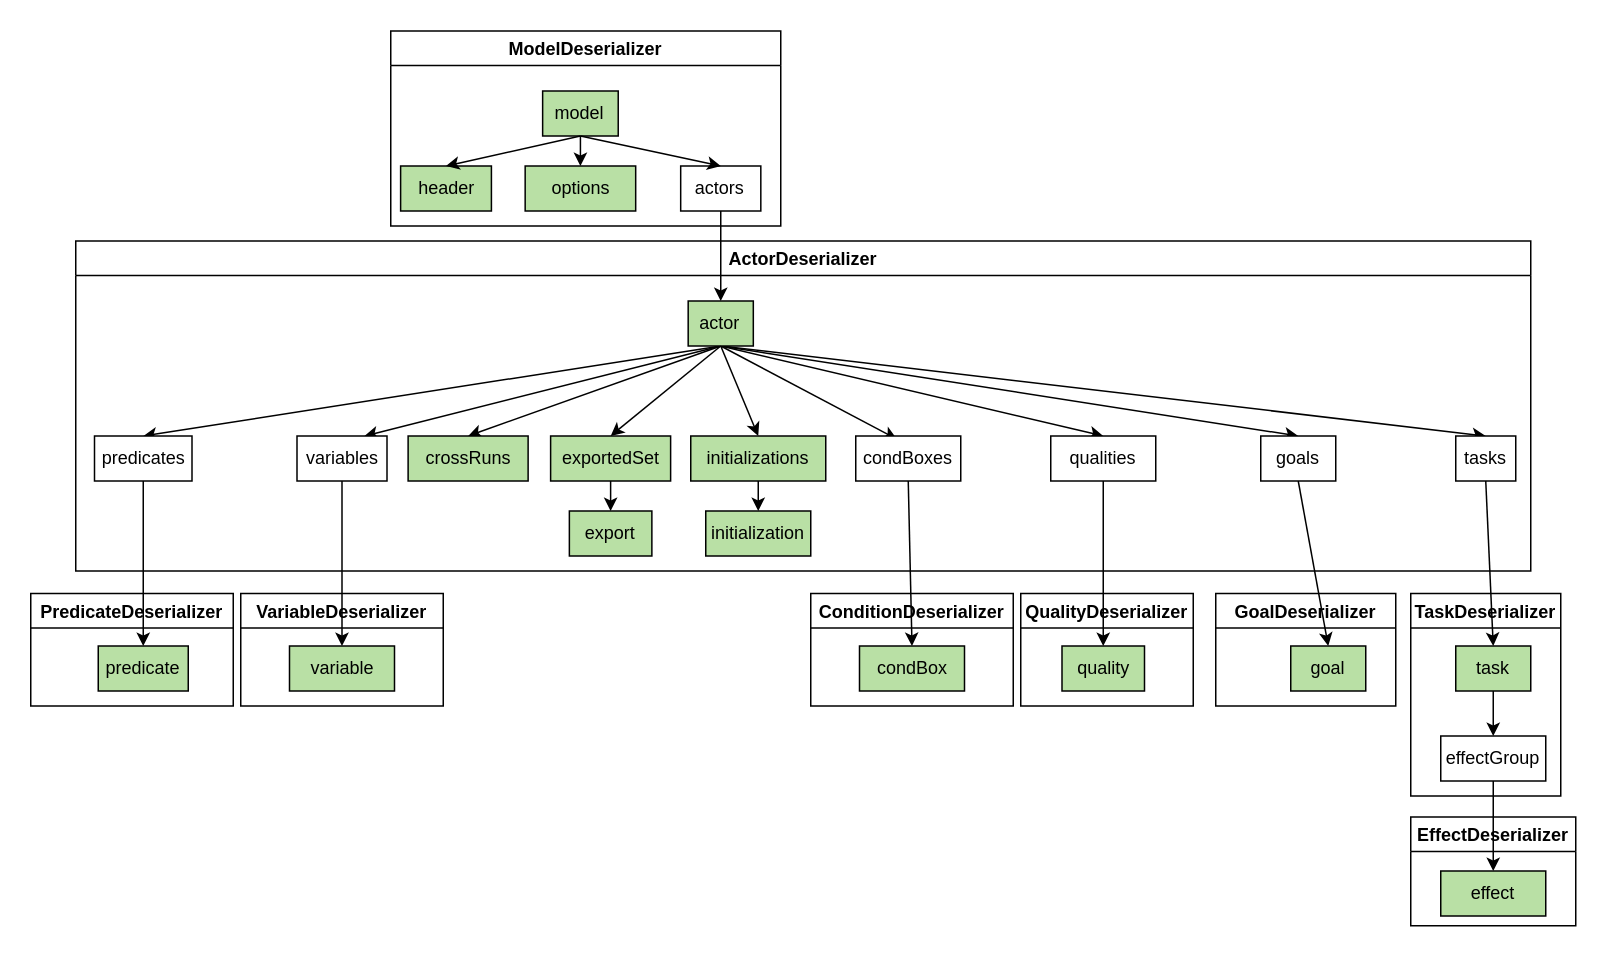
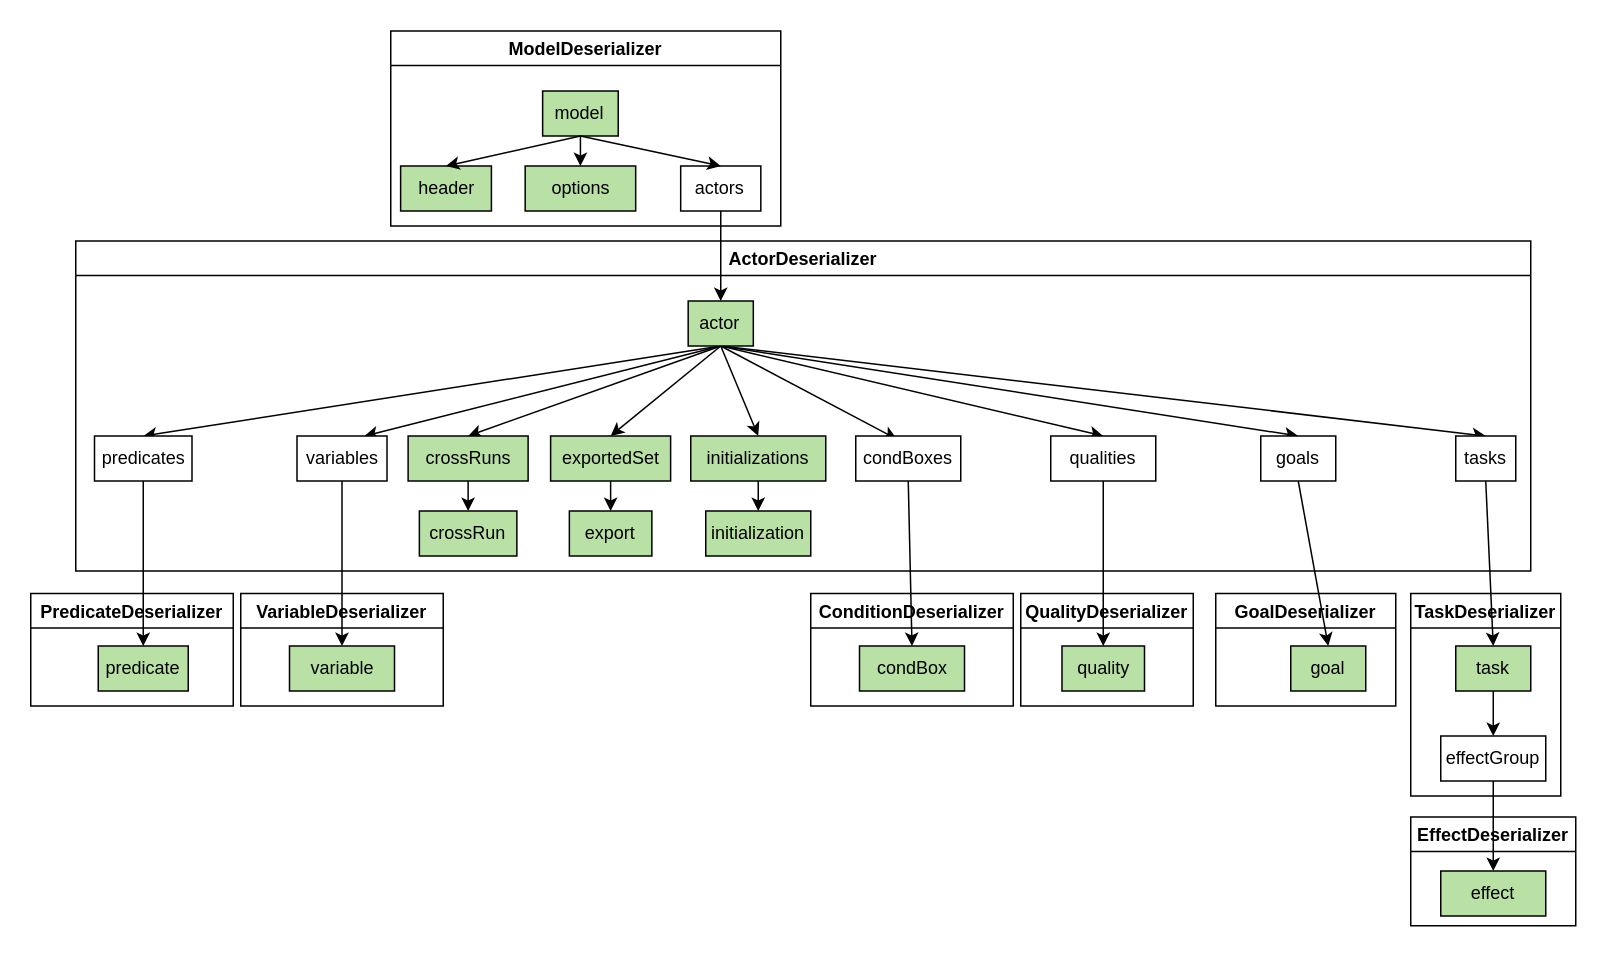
edge "crossRuns" -> "crossRun": added
node "crossRun": added
